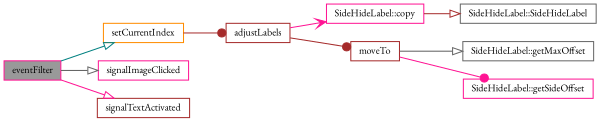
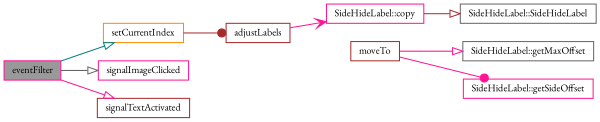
edge "adjustLabels" -> "moveTo": removed
edge "moveTo" -> "SideHideLabel::getMaxOffset": color gray40 -> deeppink
